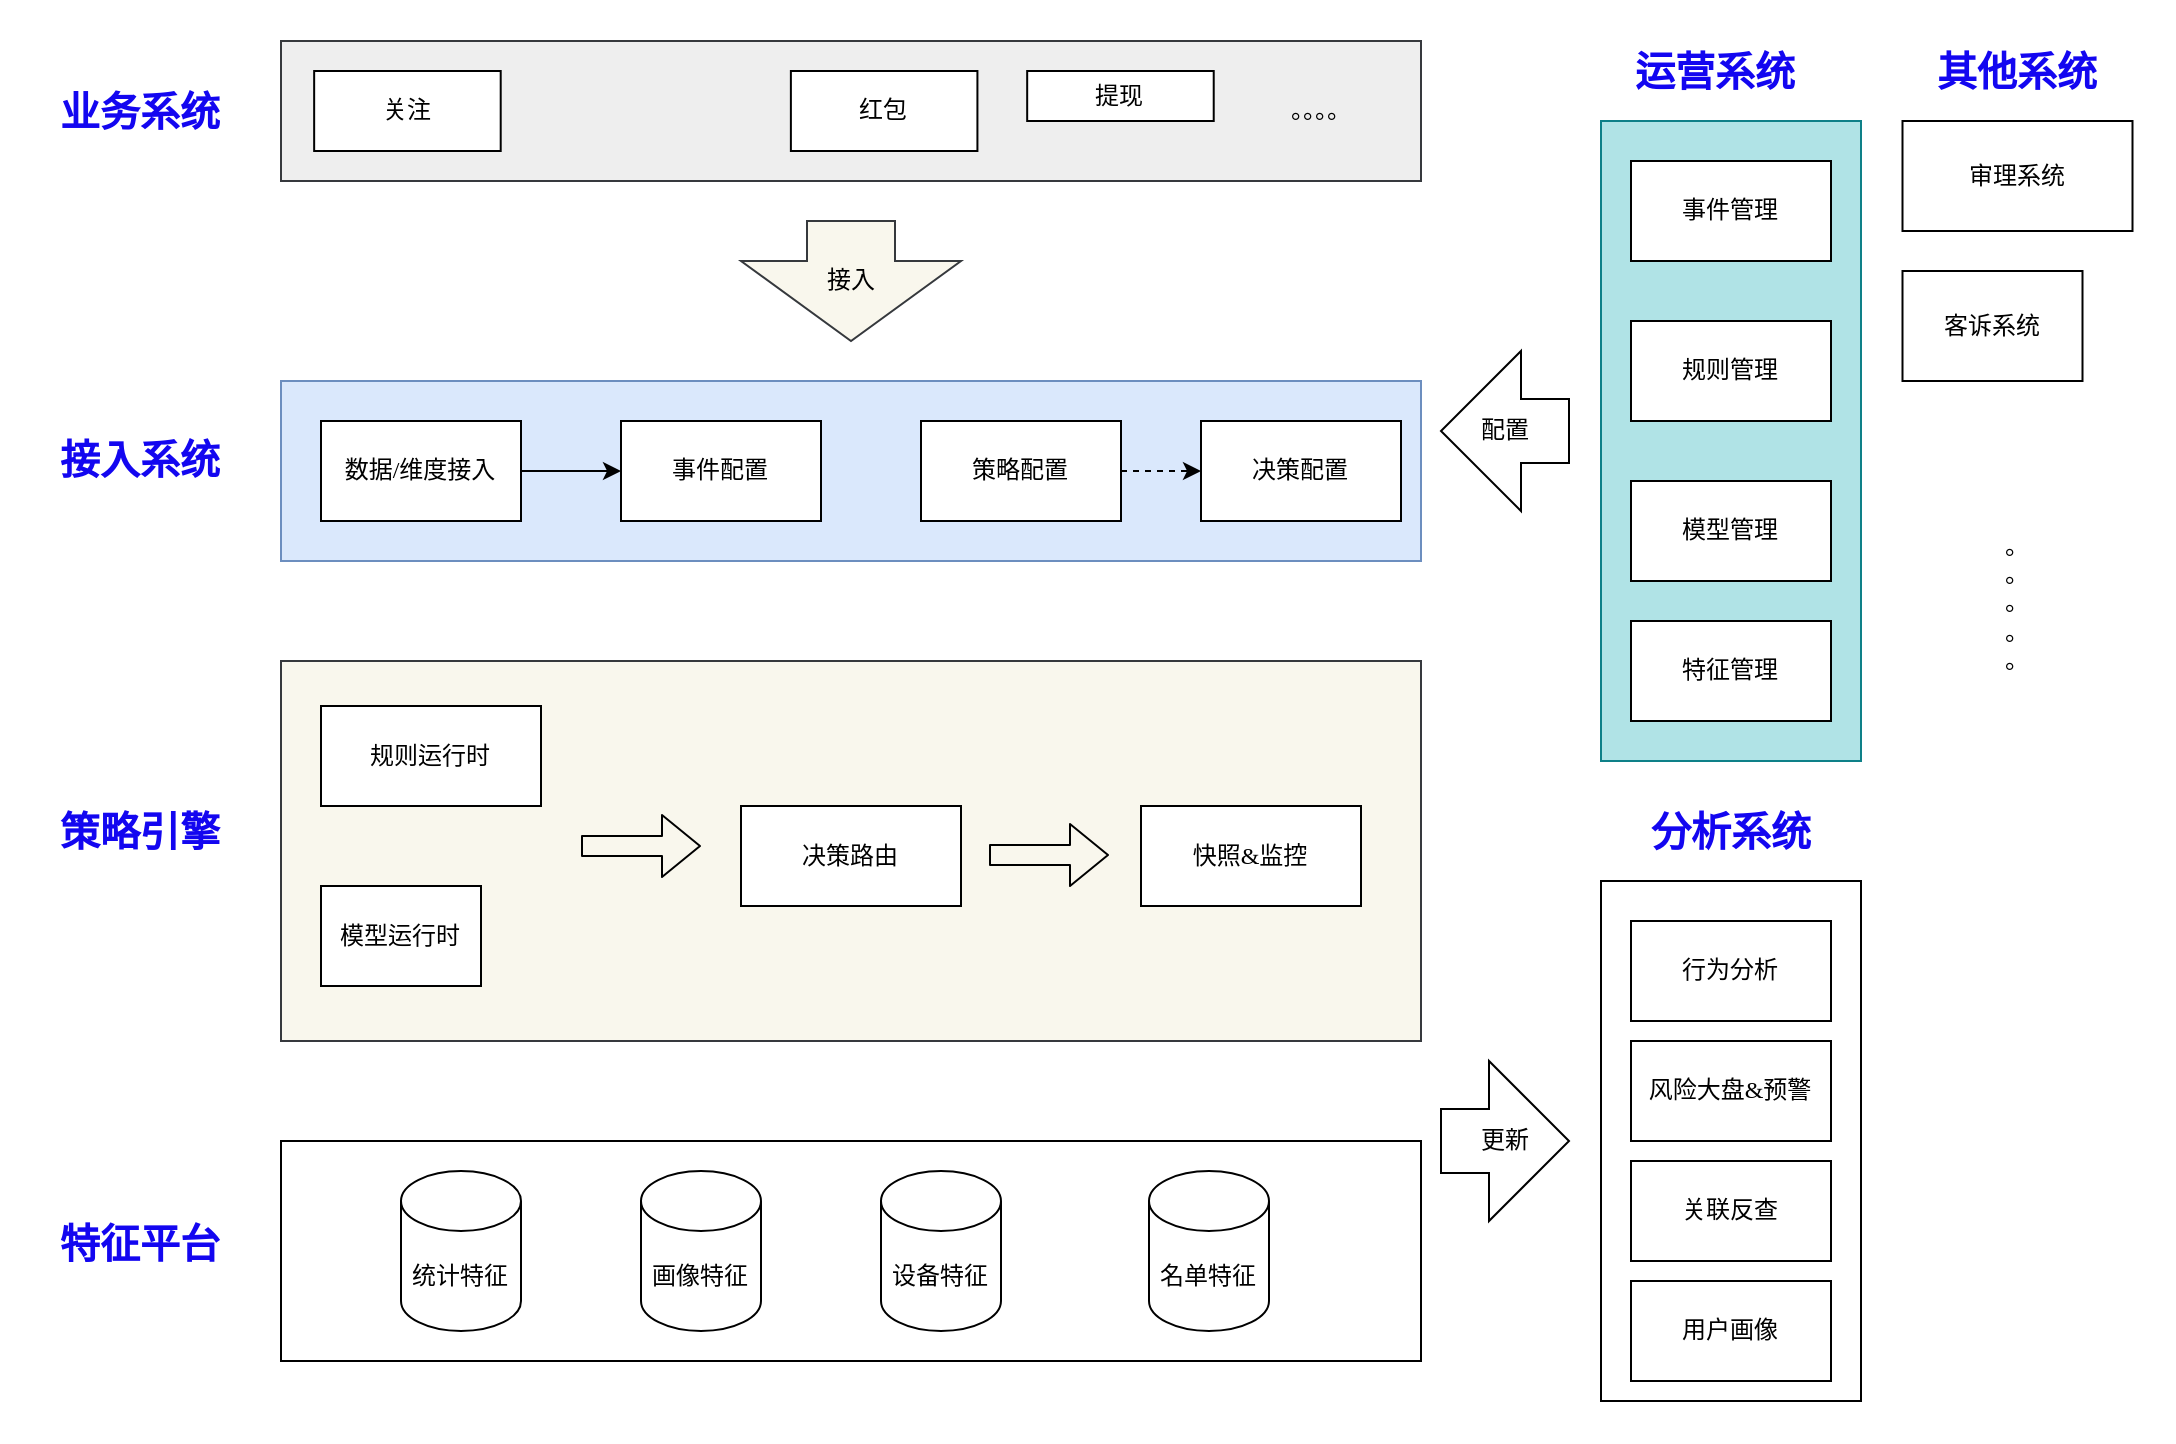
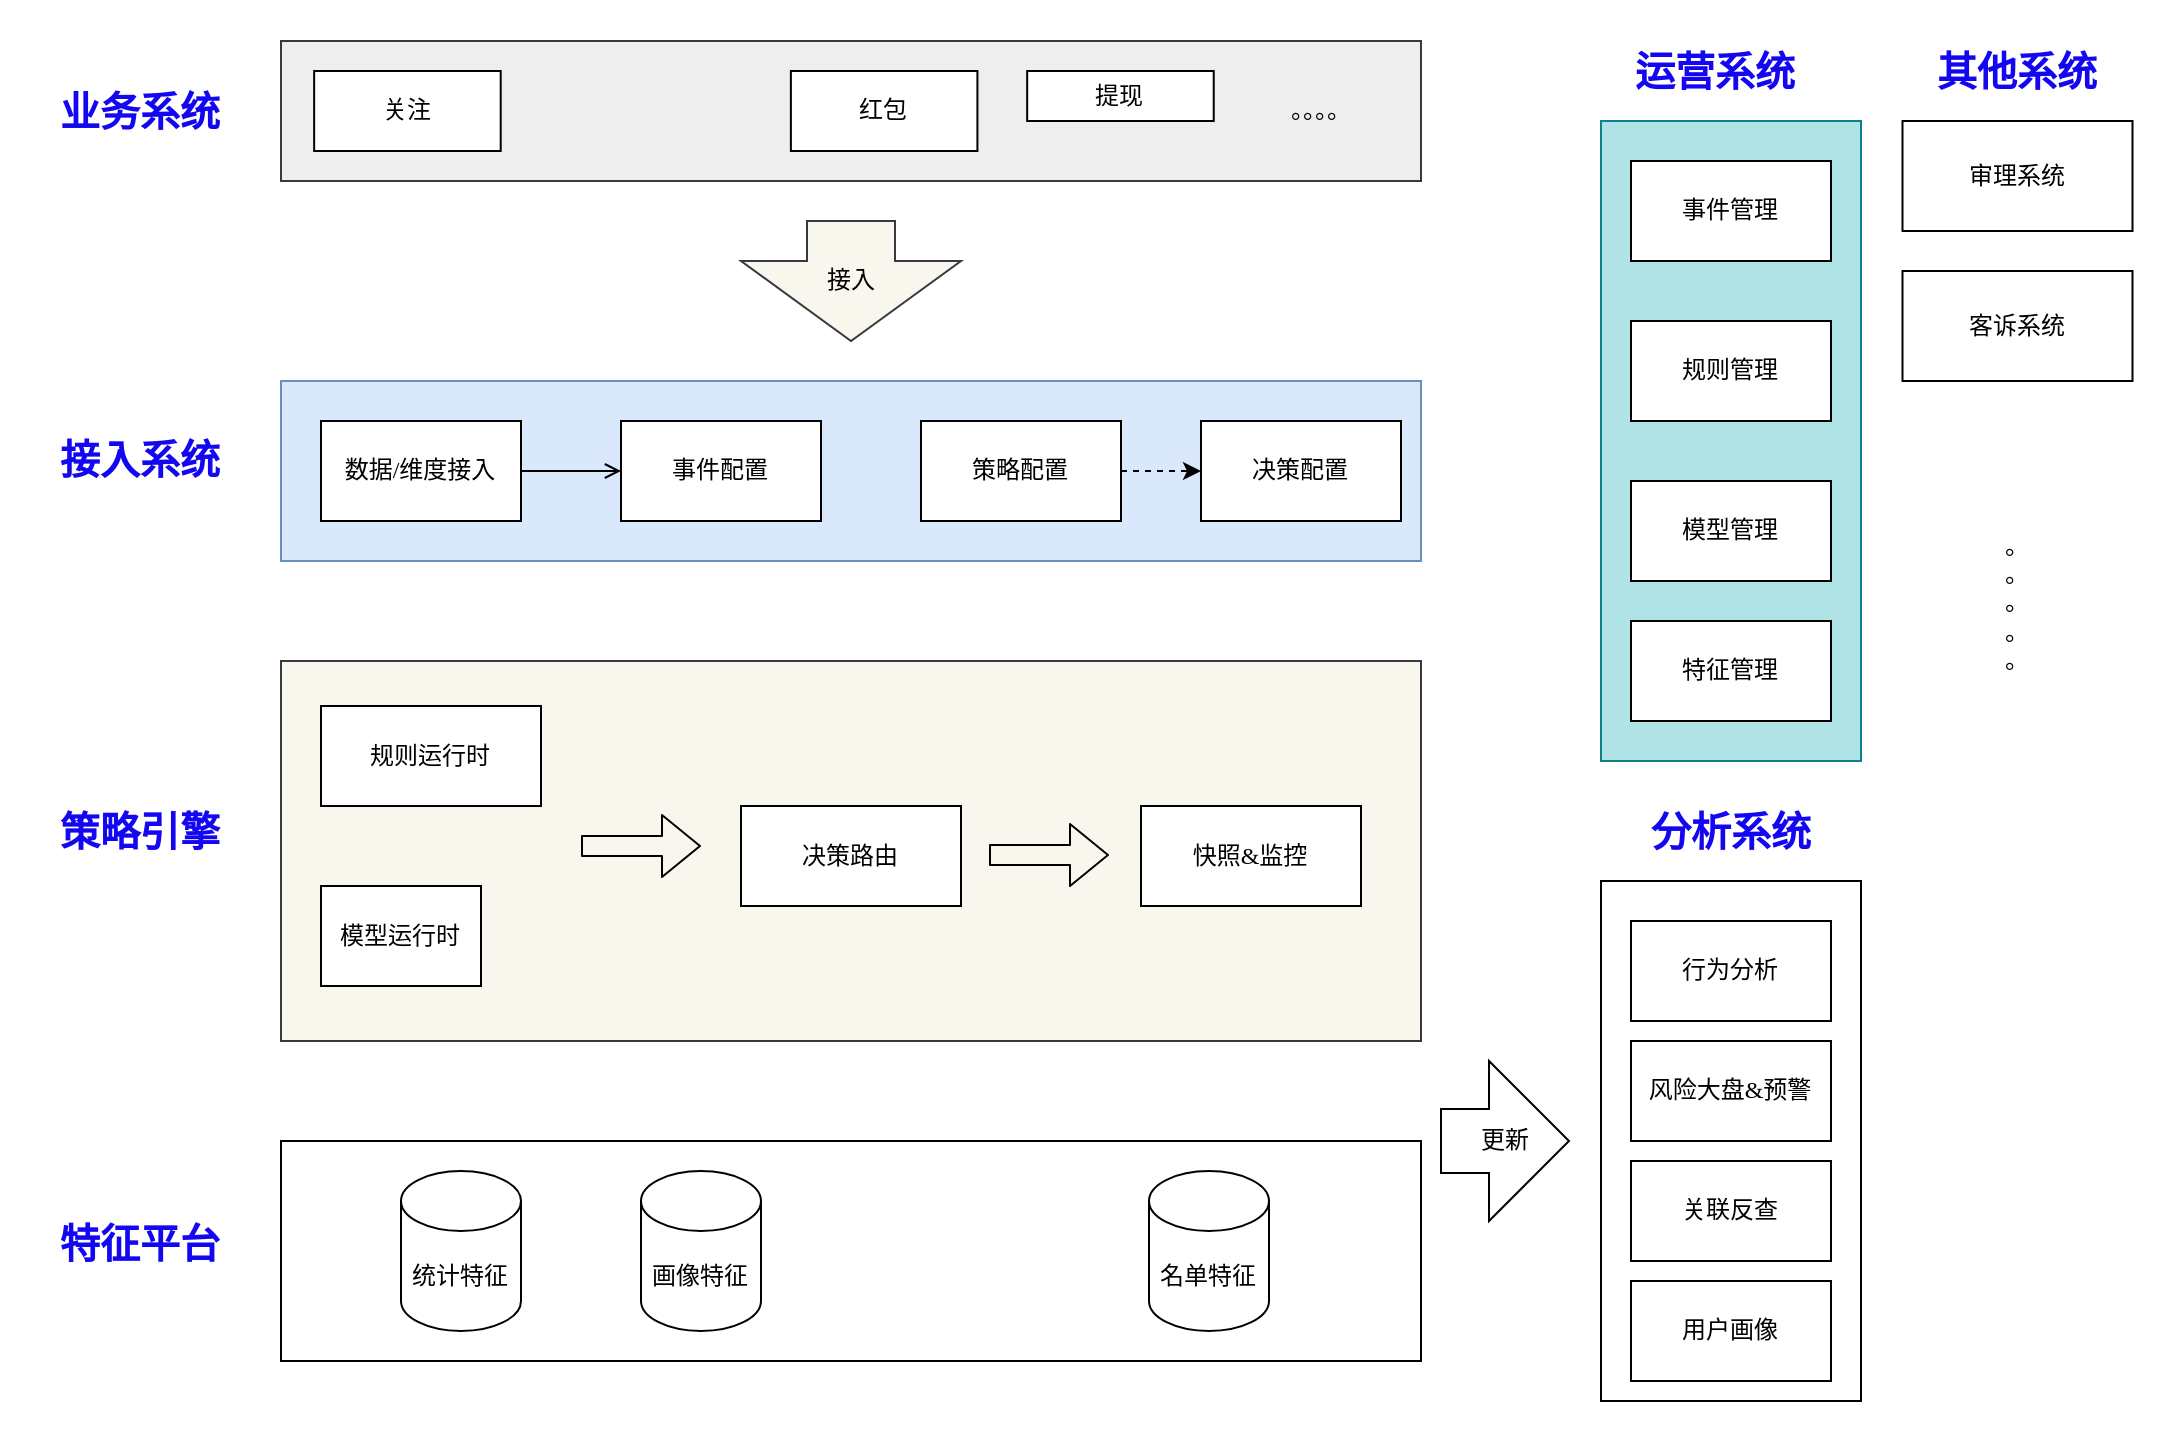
node "客诉系统": size 180x110 -> 230x110
node "配置": removed
edge "数据/维度接入" -> "事件配置": arrowhead classic -> open
node "设备特征": removed
